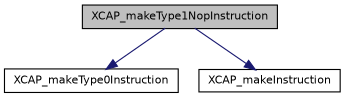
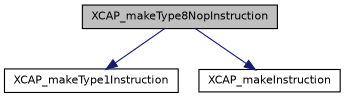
node "XCAP_makeType1NopInstruction": label "XCAP_makeType1NopInstruction" -> "XCAP_makeType8NopInstruction"
node "XCAP_makeType0Instruction": label "XCAP_makeType0Instruction" -> "XCAP_makeType1Instruction"
